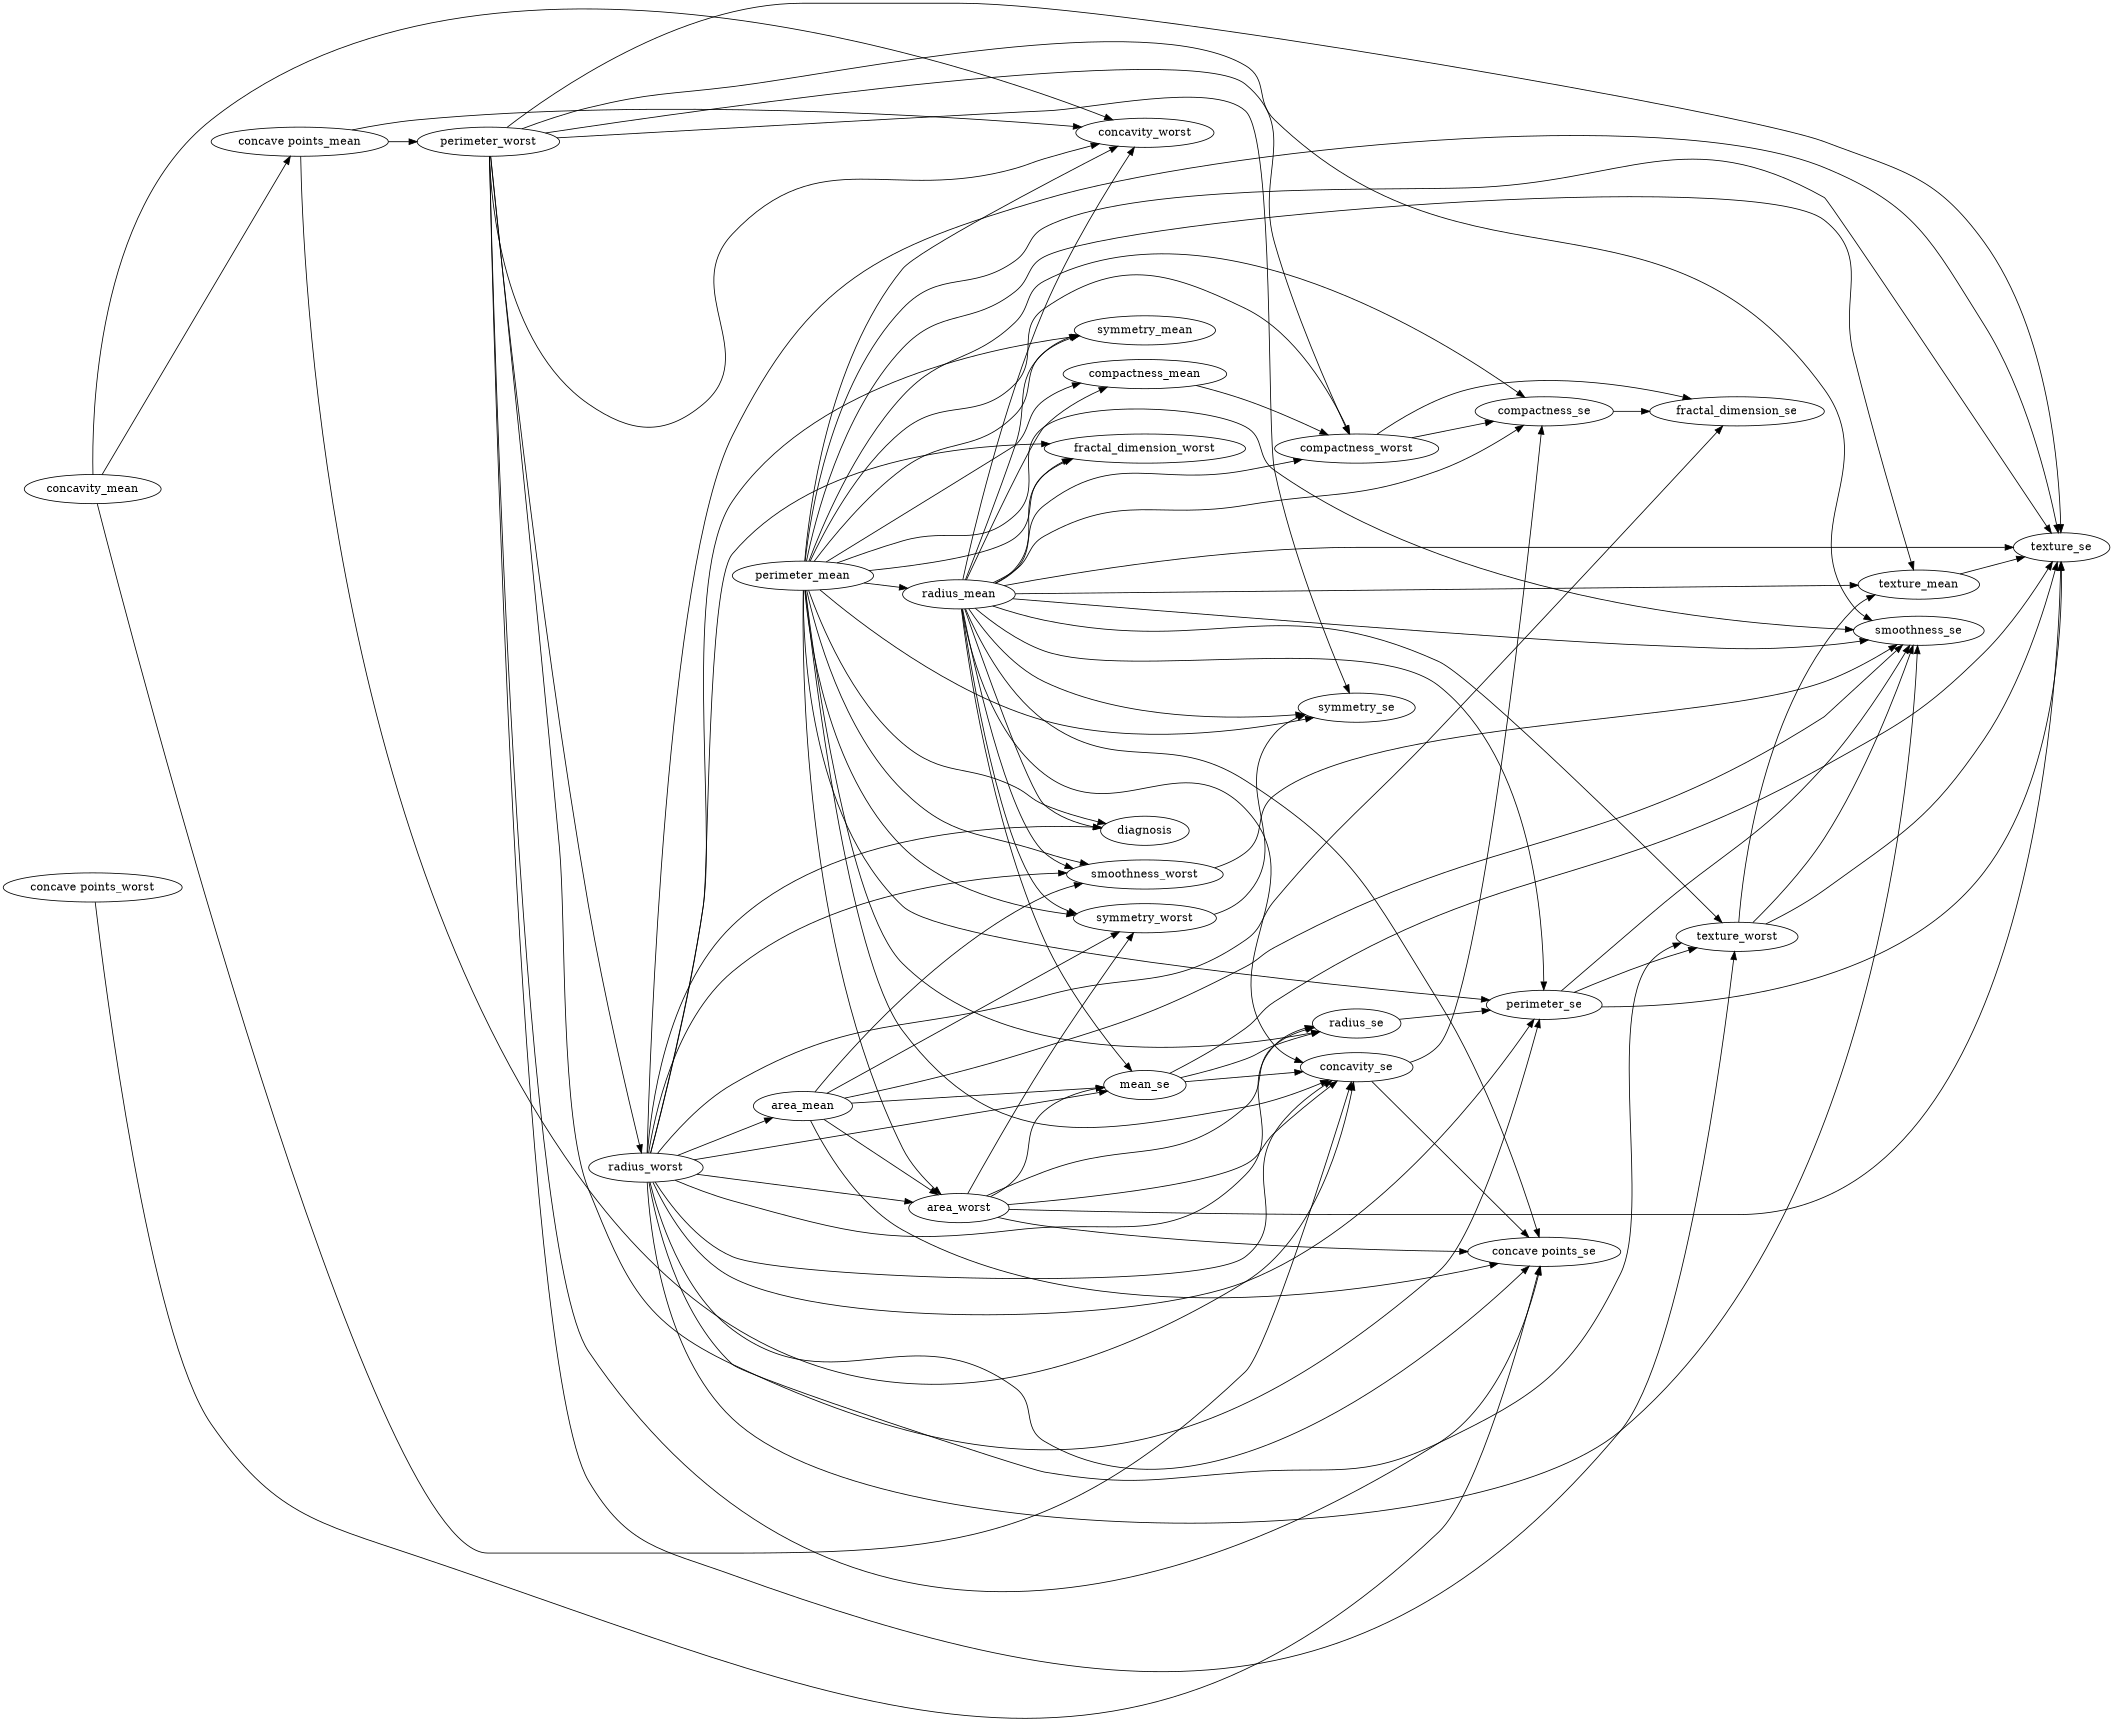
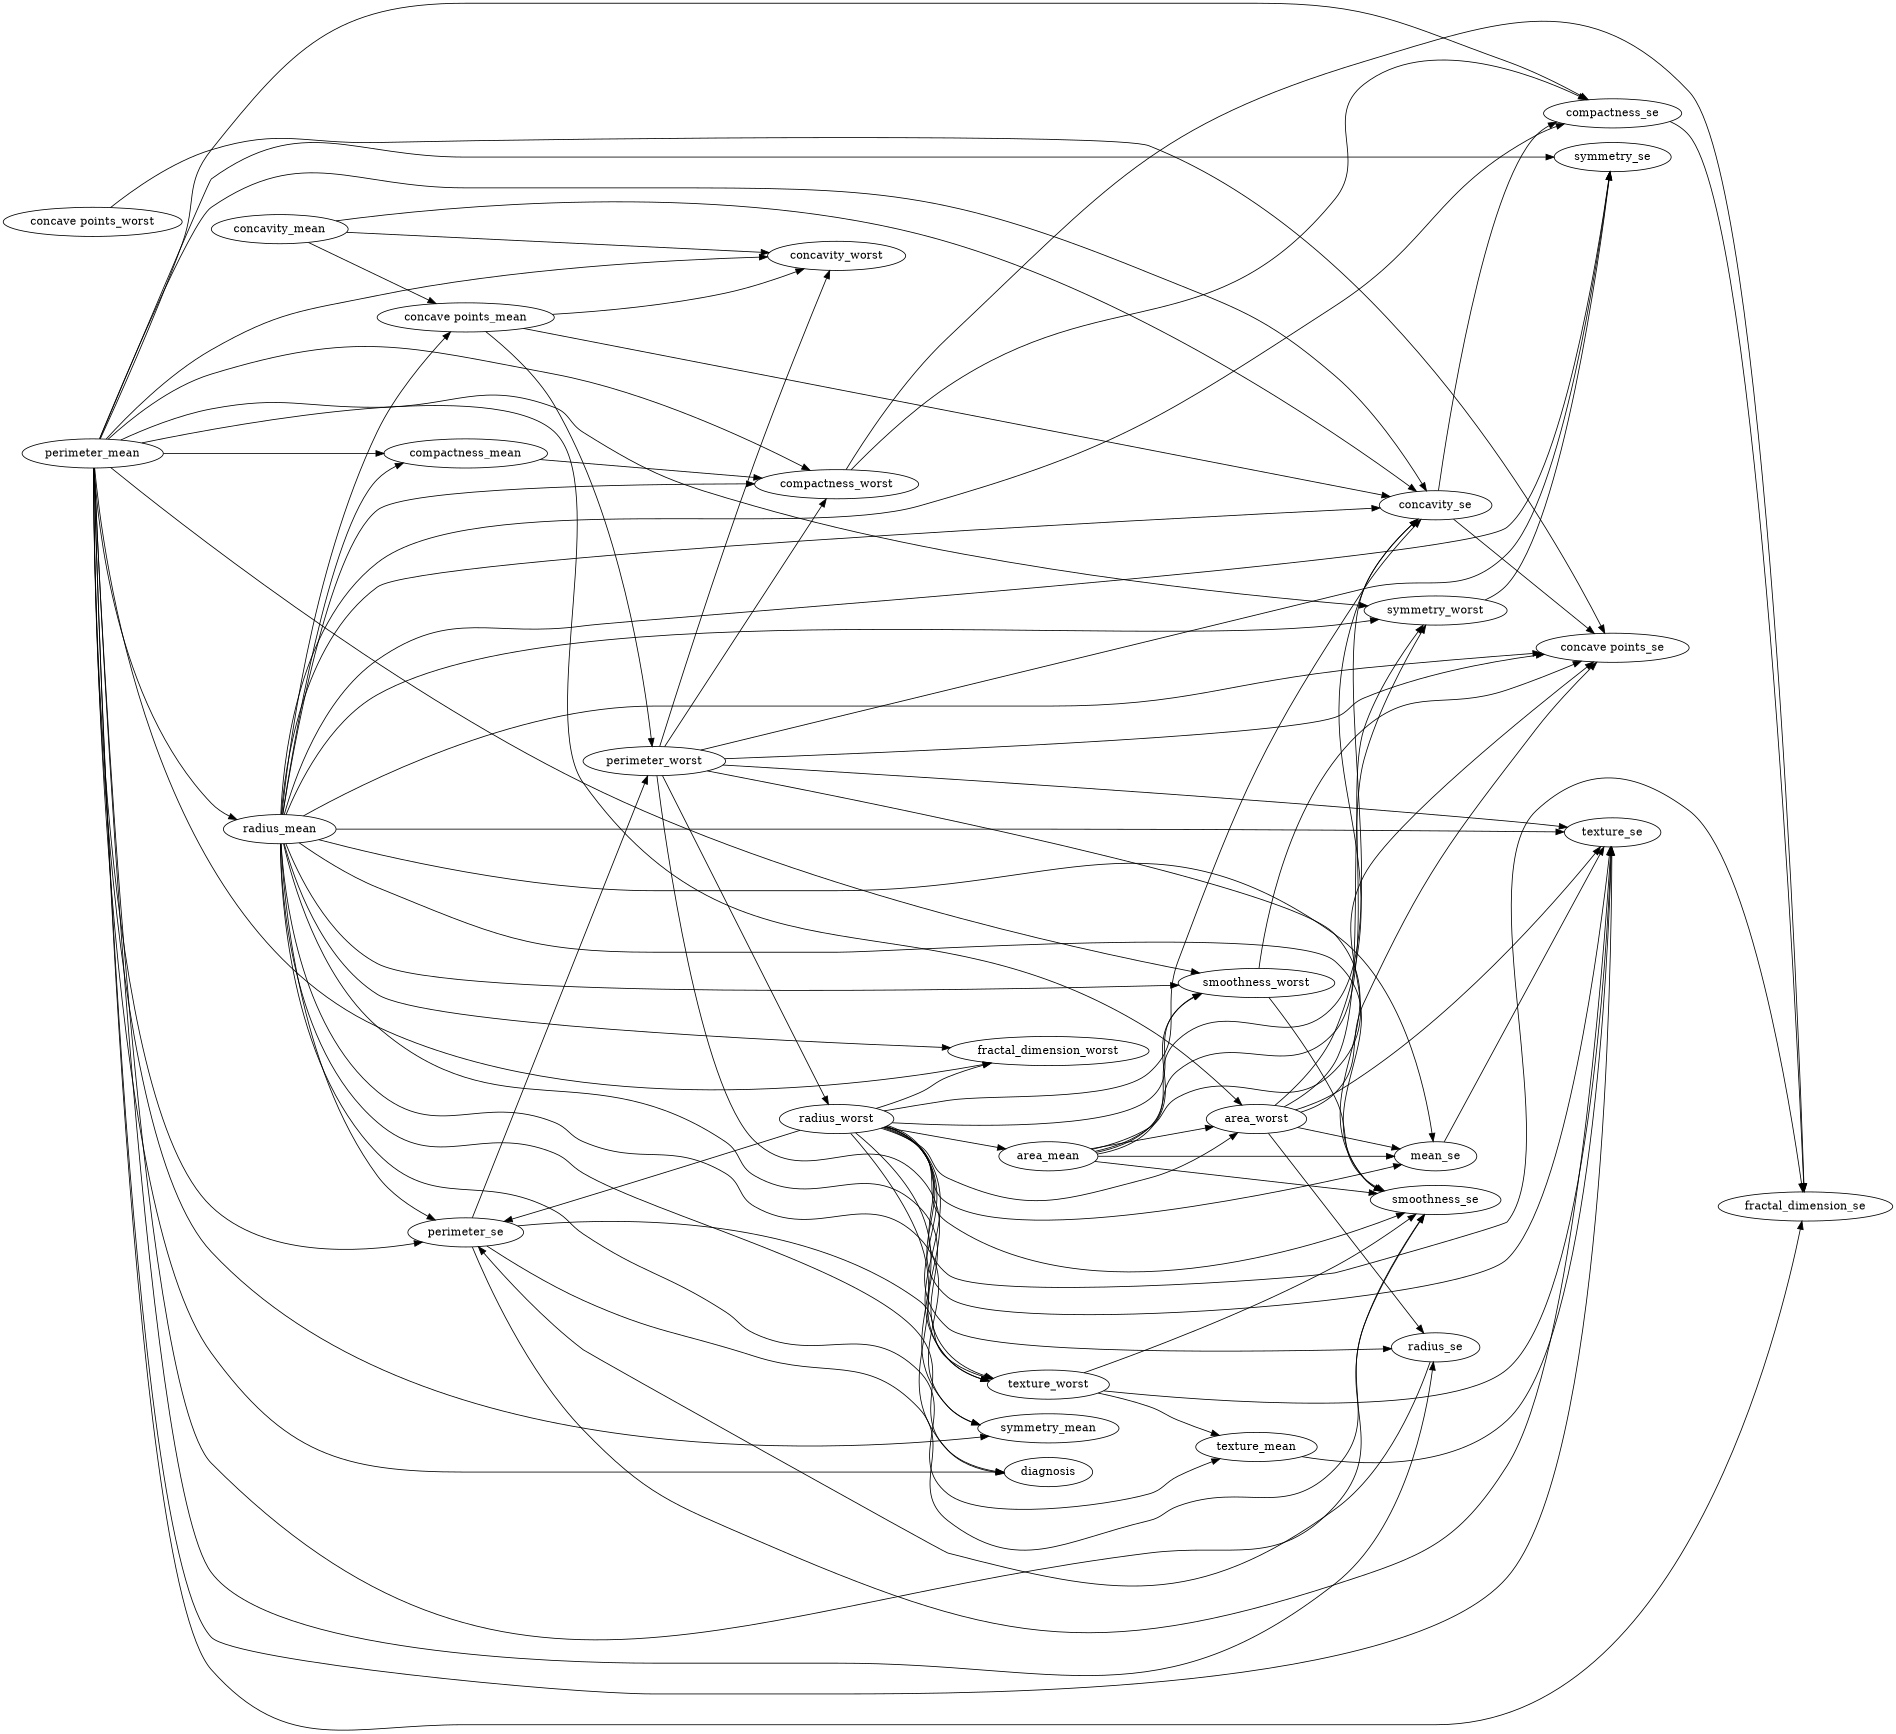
edge "perimeter_mean" -> "texture_mean": now "perimeter_mean" -> "fractal_dimension_se"
edge "radius_mean" -> "concavity_worst": now "radius_mean" -> "concave points_mean"
edge "mean_se" -> "radius_se": removed
edge "mean_se" -> "concavity_se": now "area_mean" -> "concavity_se"
edge "perimeter_worst" -> "perimeter_se": reversed
edge "radius_worst" -> "concave points_se": now "smoothness_worst" -> "concave points_se"
